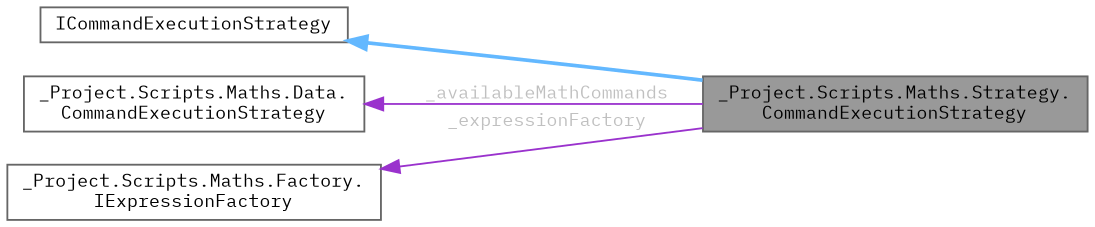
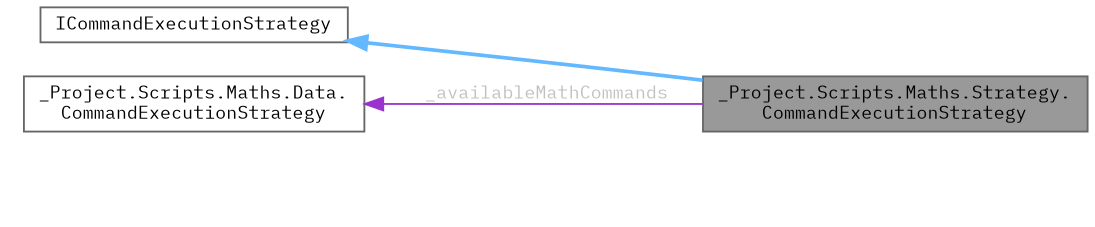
node "_Project.Scripts.Maths.Factory. IExpressionFactory": removed
